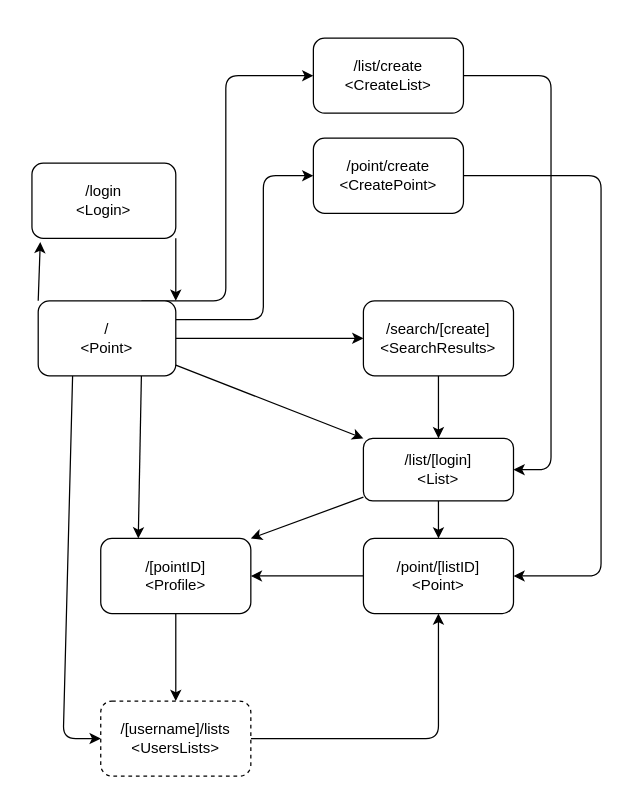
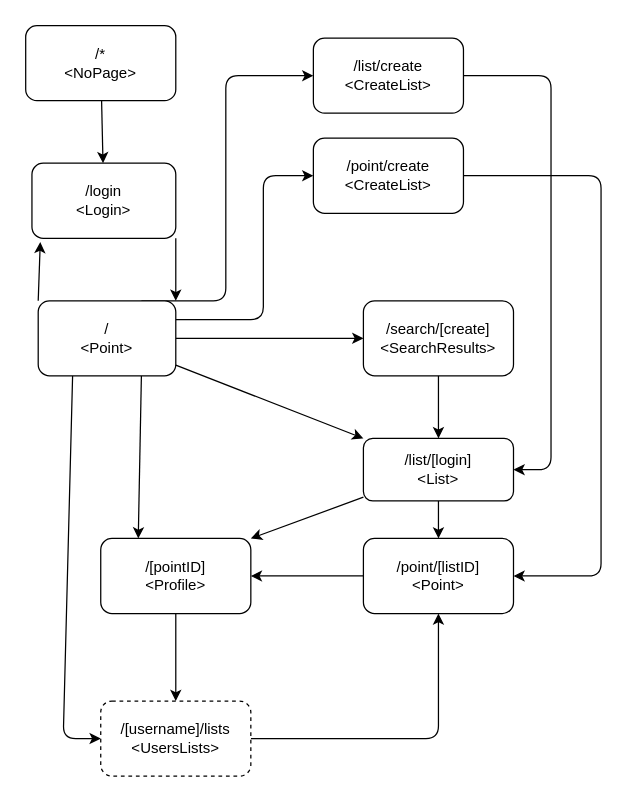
node "/* <NoPage>": added
edge "/* <NoPage>" -> "/login <Login>": added
node "/point/create <CreatePoint>": label "/point/create <CreatePoint>" -> "/point/create <CreateList>"
